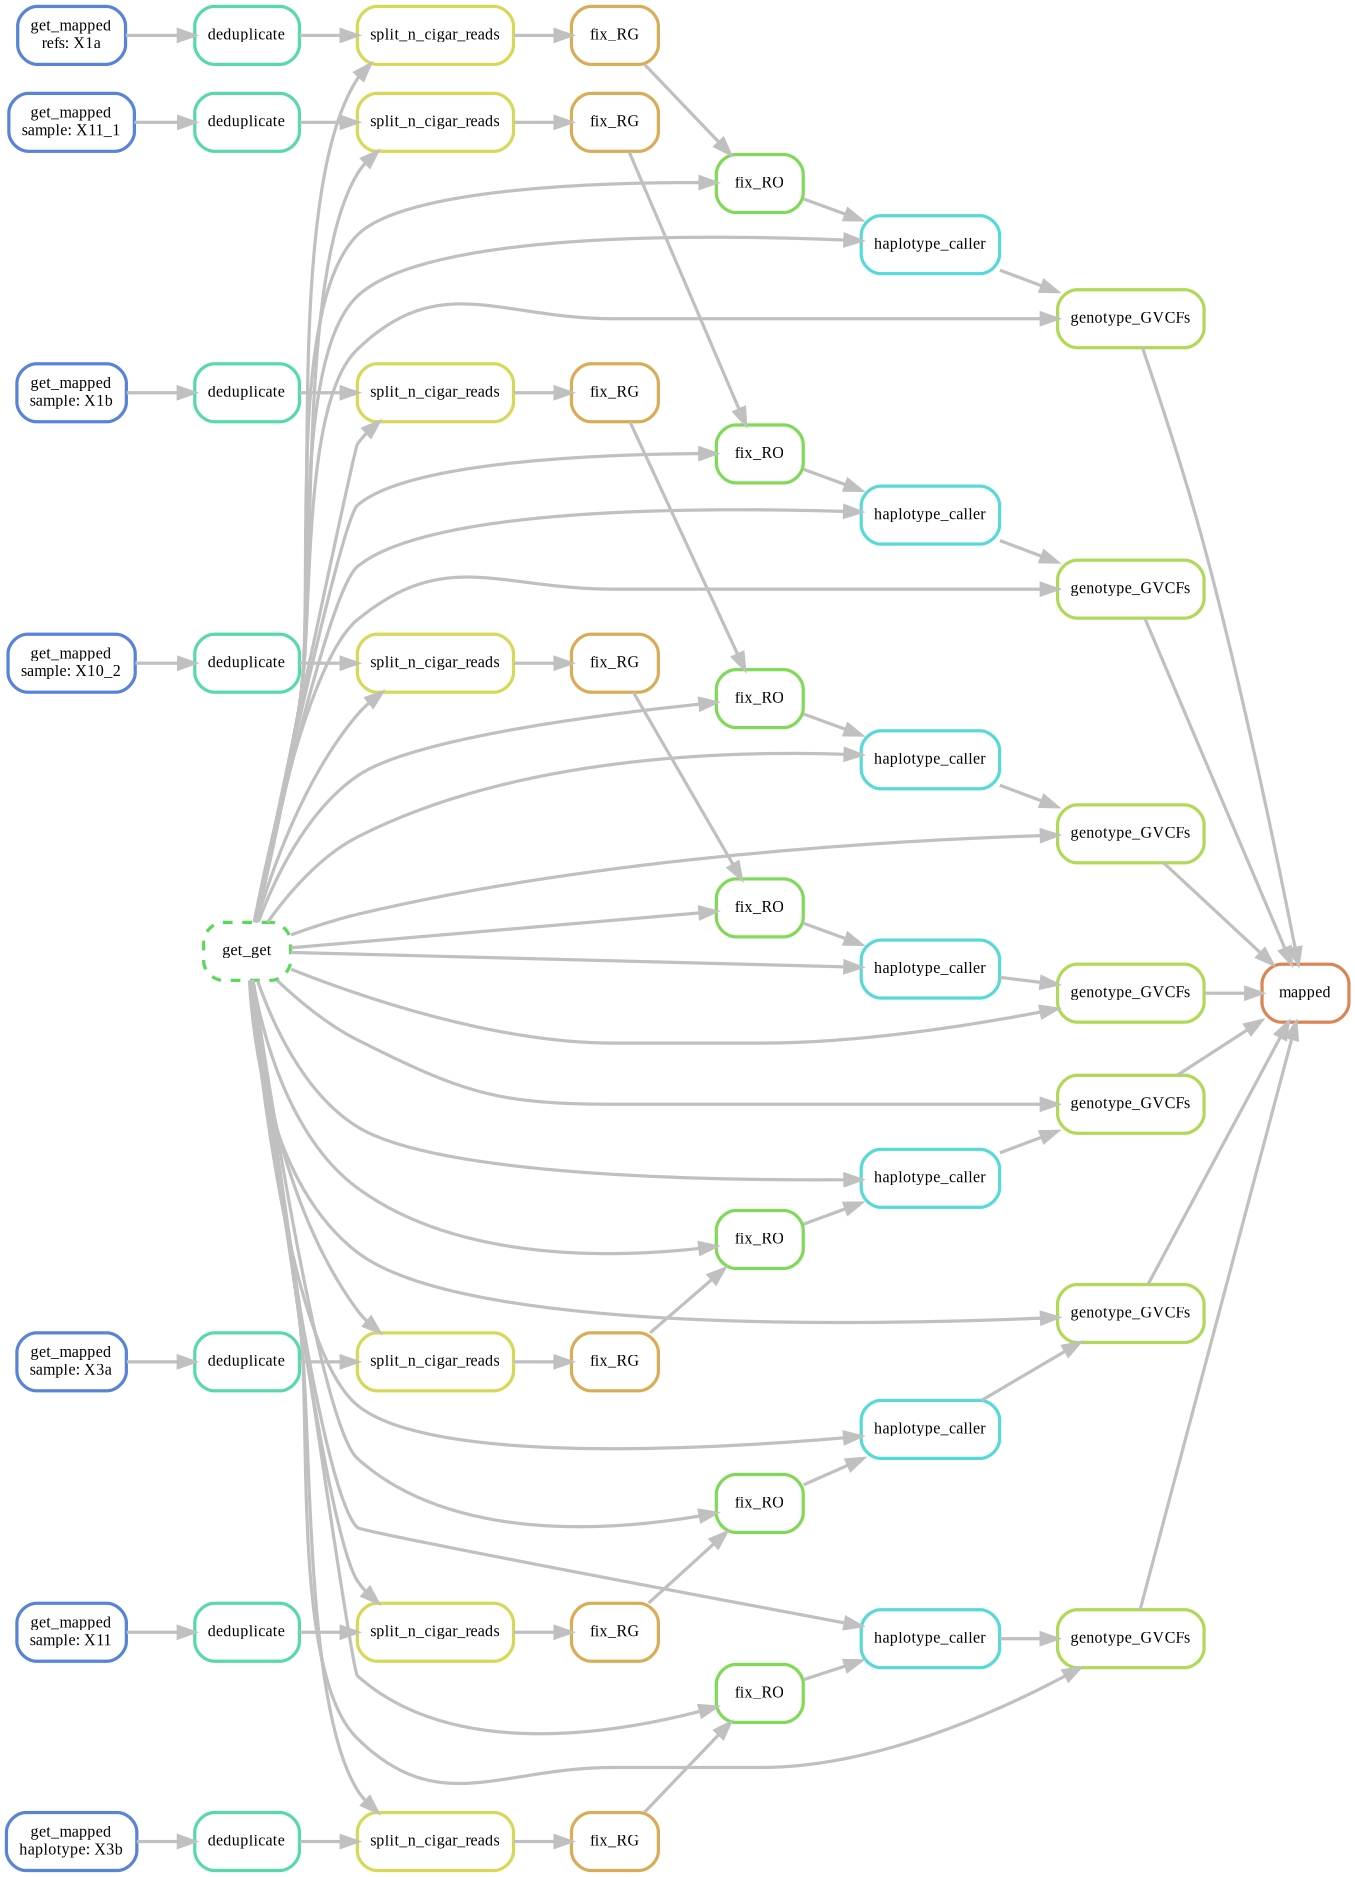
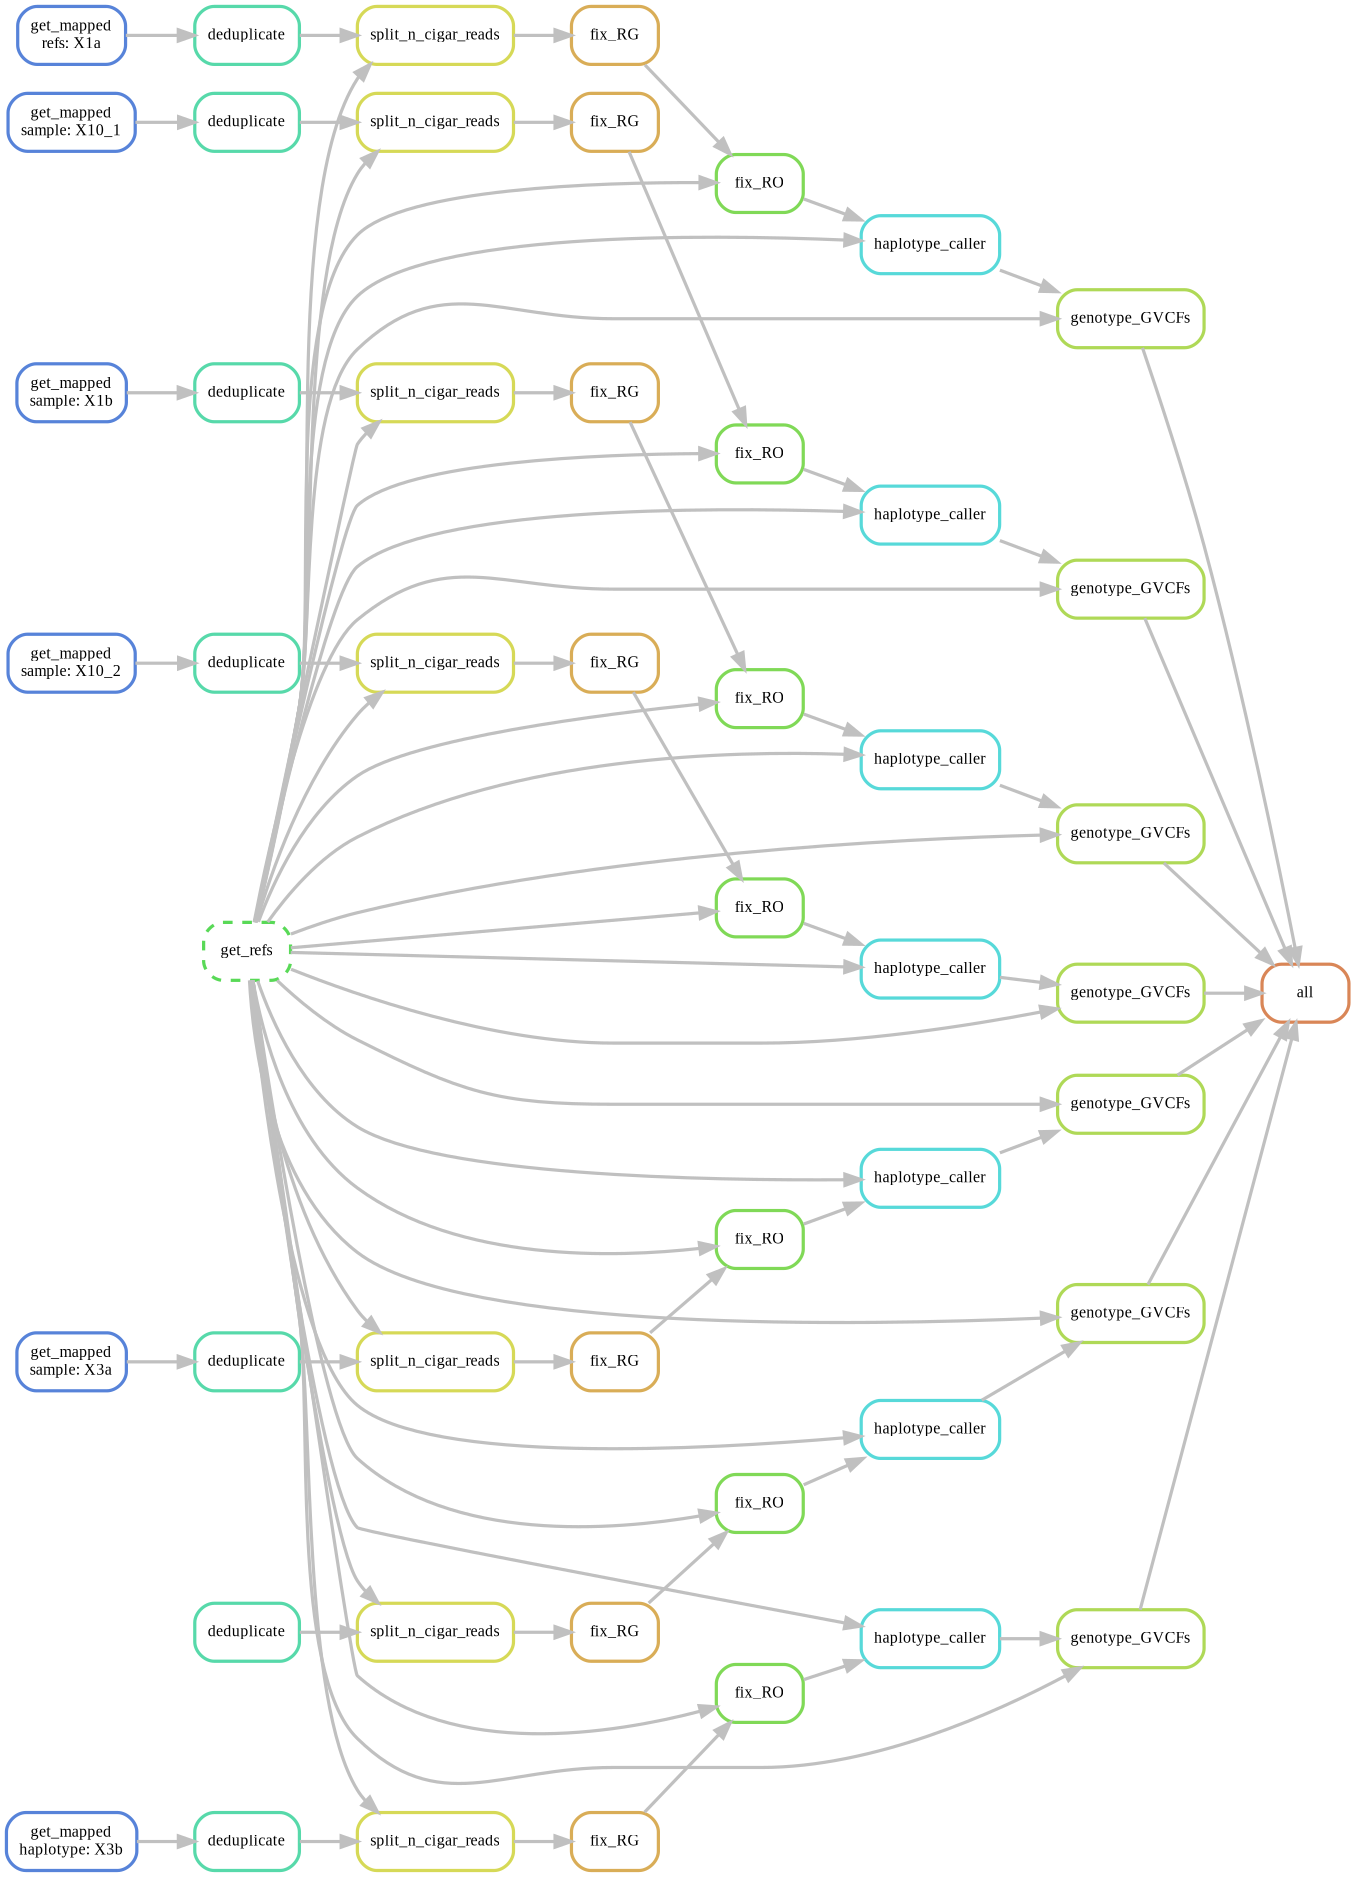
node "get_mapped sample: X11_1": label "get_mapped sample: X11_1" -> "get_mapped sample: X10_1"
node "get_get": label "get_get" -> "get_refs"
node "mapped": label "mapped" -> "all"
node "get_mapped sample: X11": removed
